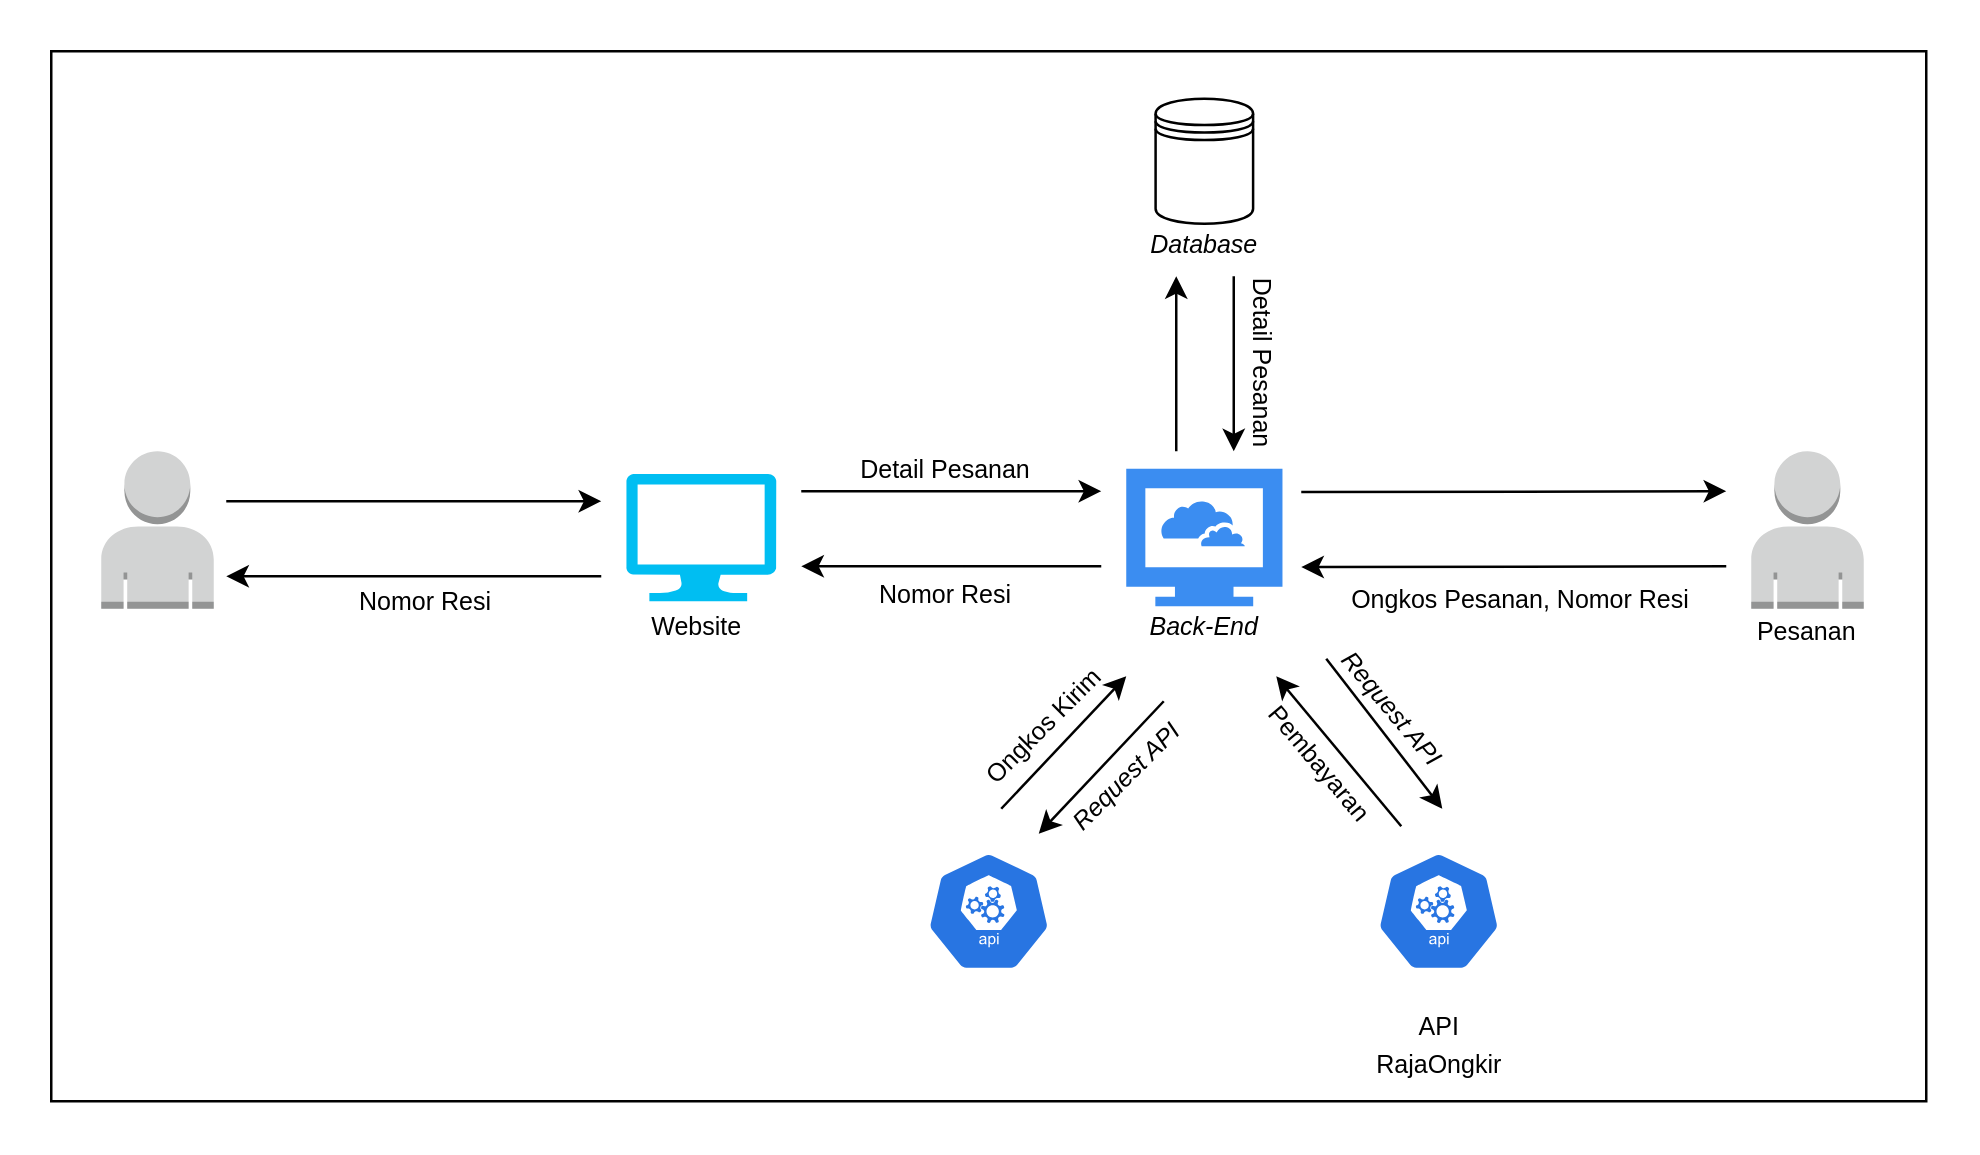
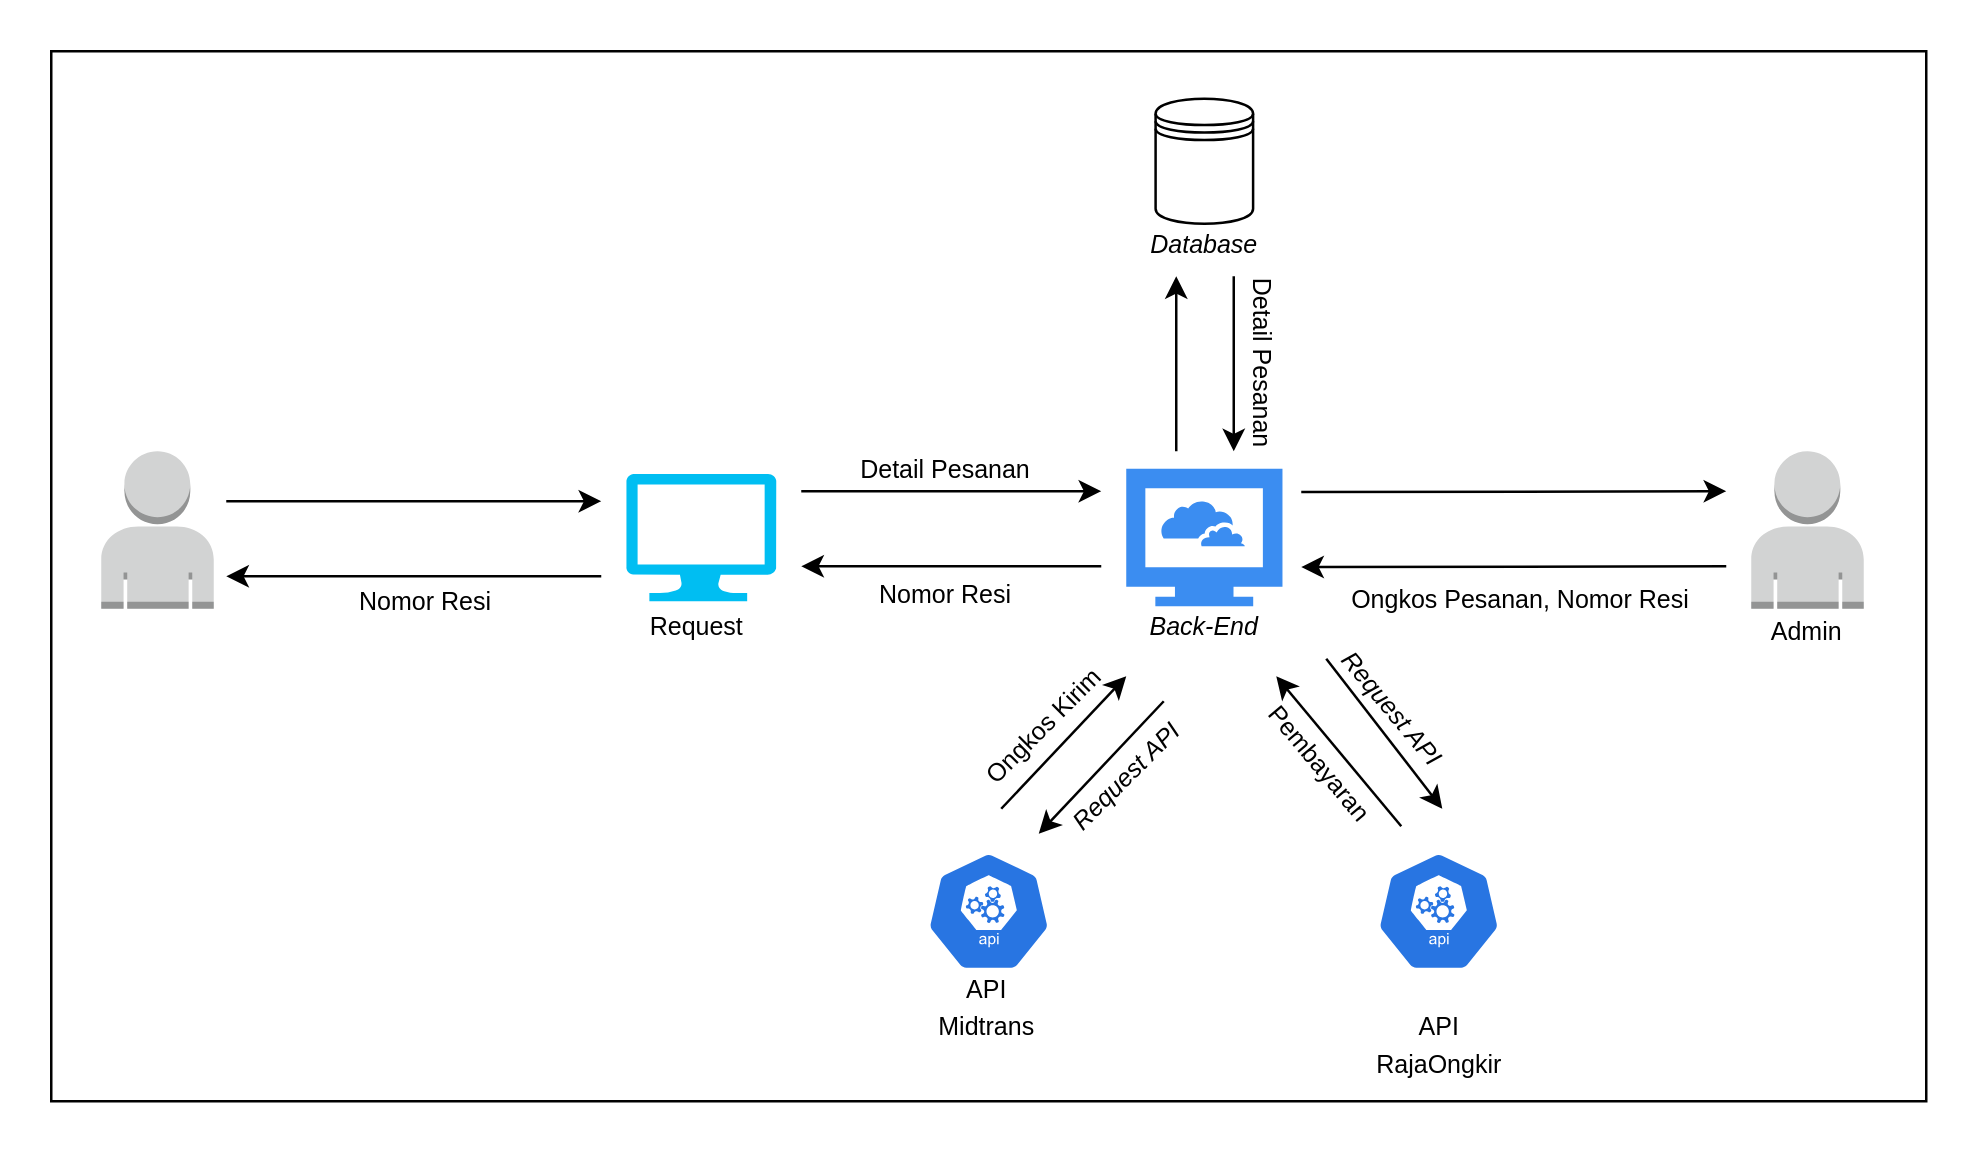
node "Website": label "Website" -> "Request"
node "Pesanan": label "Pesanan" -> "Admin"
node "API Midtrans": added
